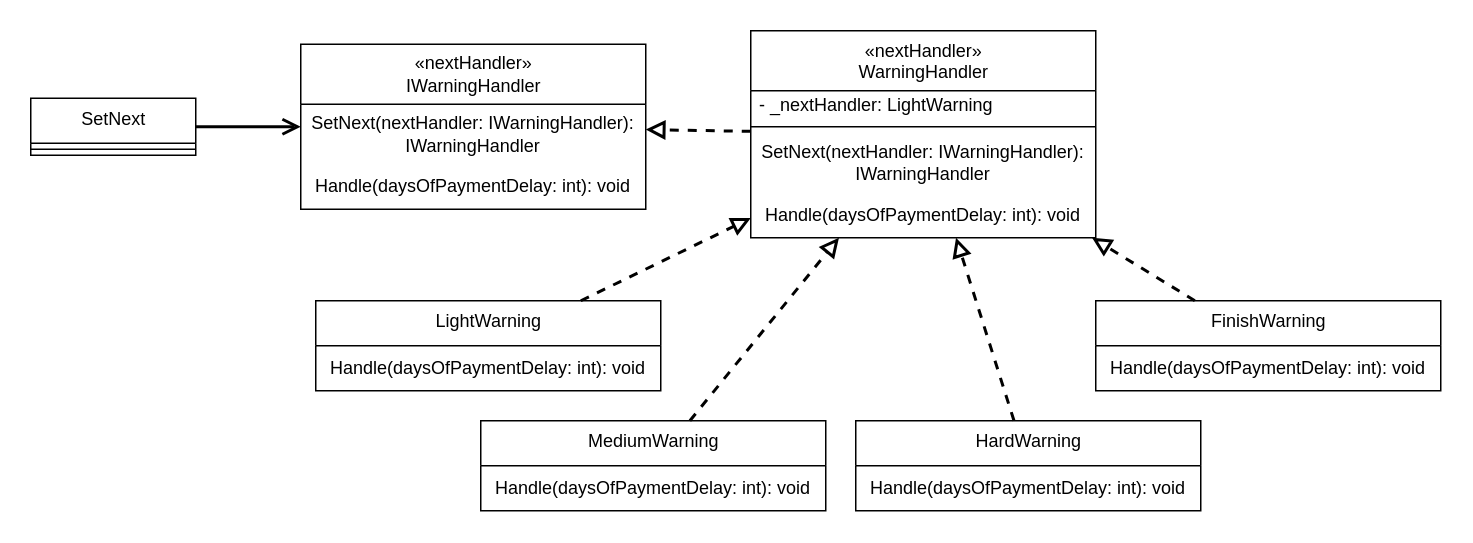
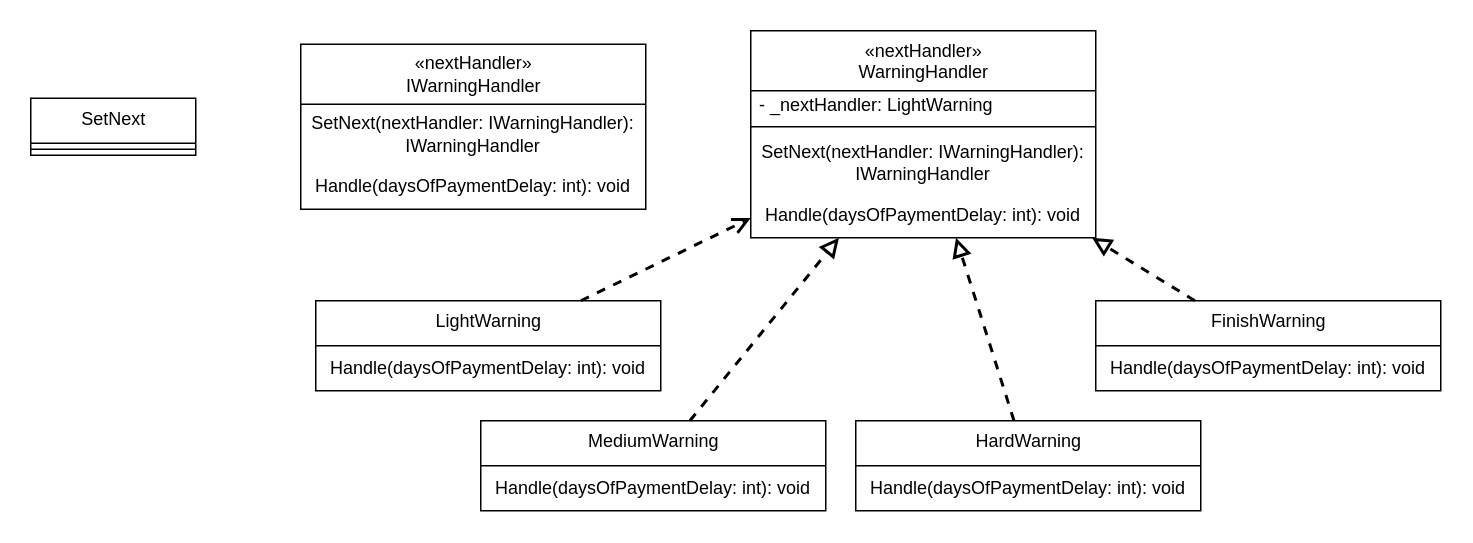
edge "SetNext" -> "«nextHandler» IWarningHandler": removed
edge "«nextHandler» WarningHandler" -> "«nextHandler» IWarningHandler": removed
edge "LightWarning" -> "«nextHandler» WarningHandler": arrowhead block -> open
